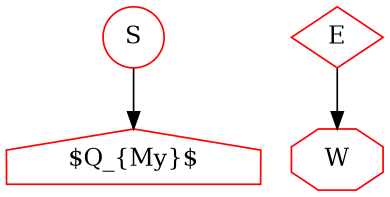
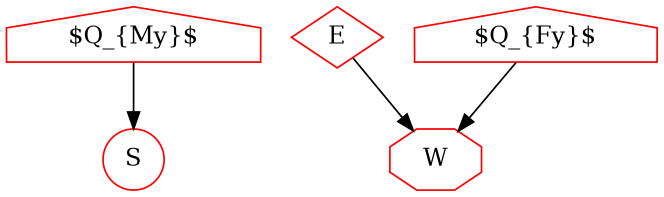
node "$Q_{Fy}$": added
edge "S" -> "$Q_{My}$": reversed
